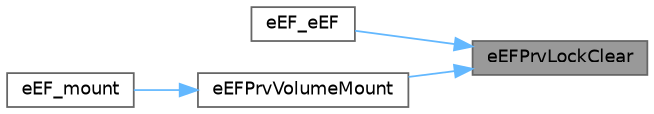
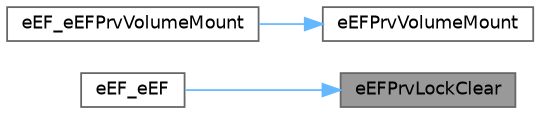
edge "eEFPrvVolumeMount" -> "eEFPrvLockClear": removed
node "eEF_mount": label "eEF_mount" -> "eEF_eEFPrvVolumeMount"
